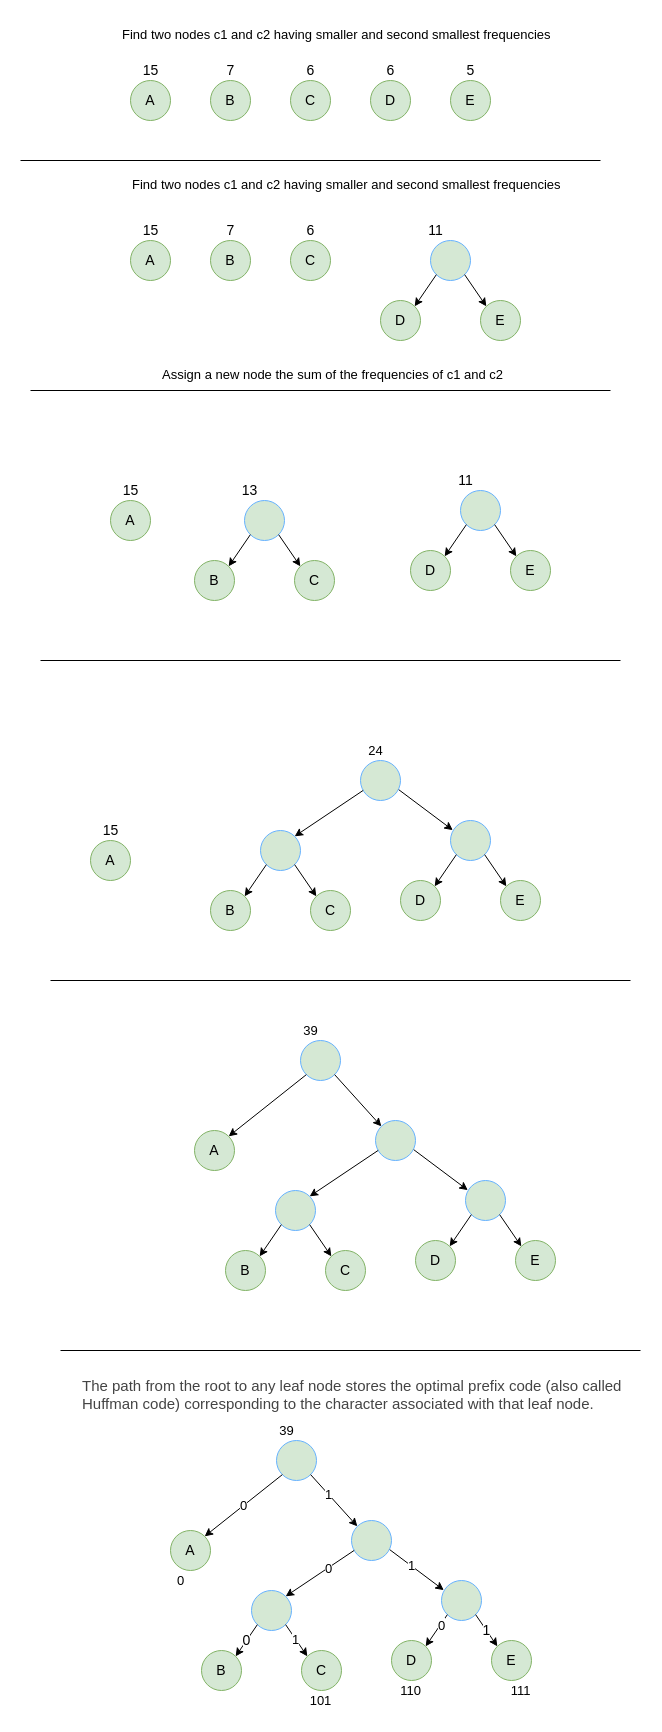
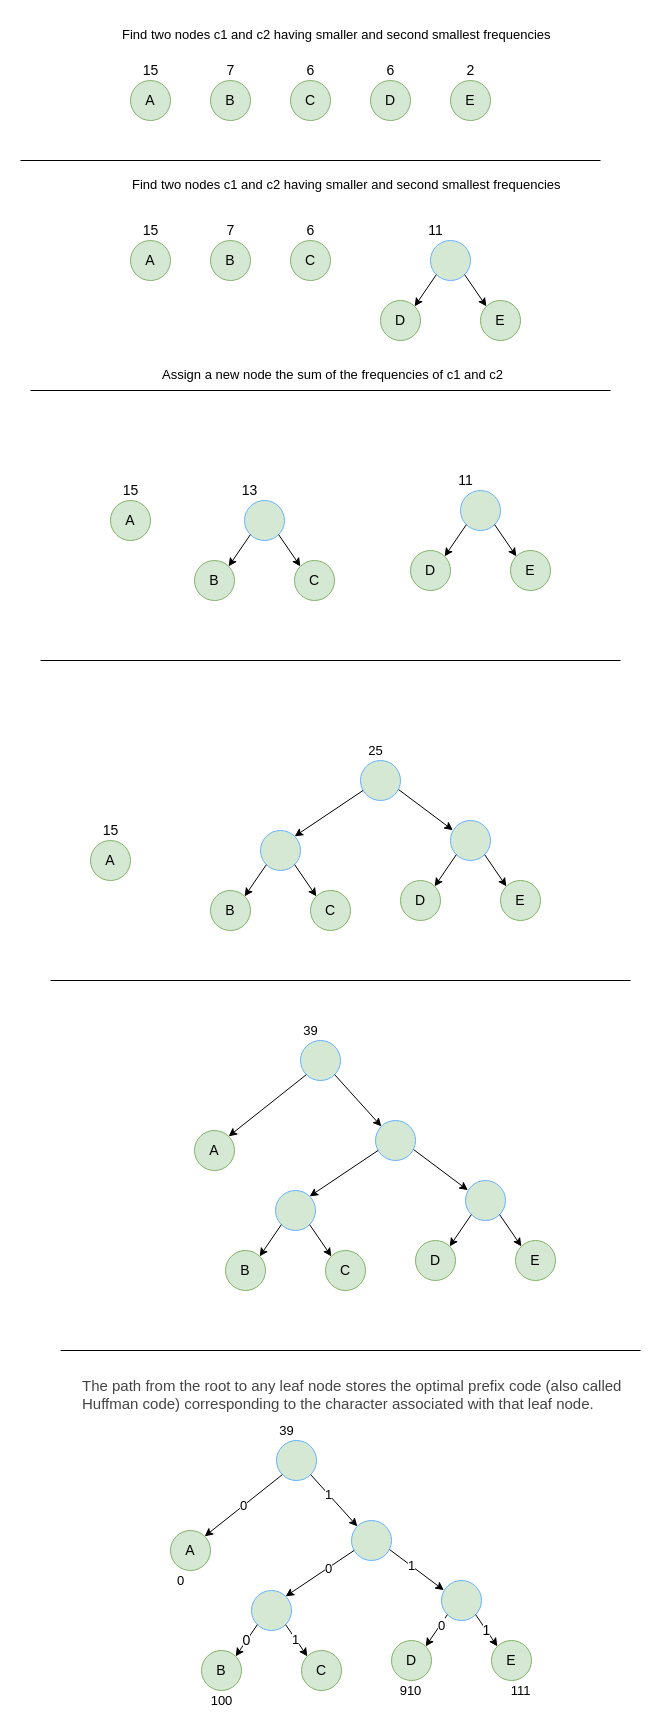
node "5": label "5" -> "2"
node "24": label "24" -> "25"
node "110": label "110" -> "910"
node "100": added
node "101": removed
